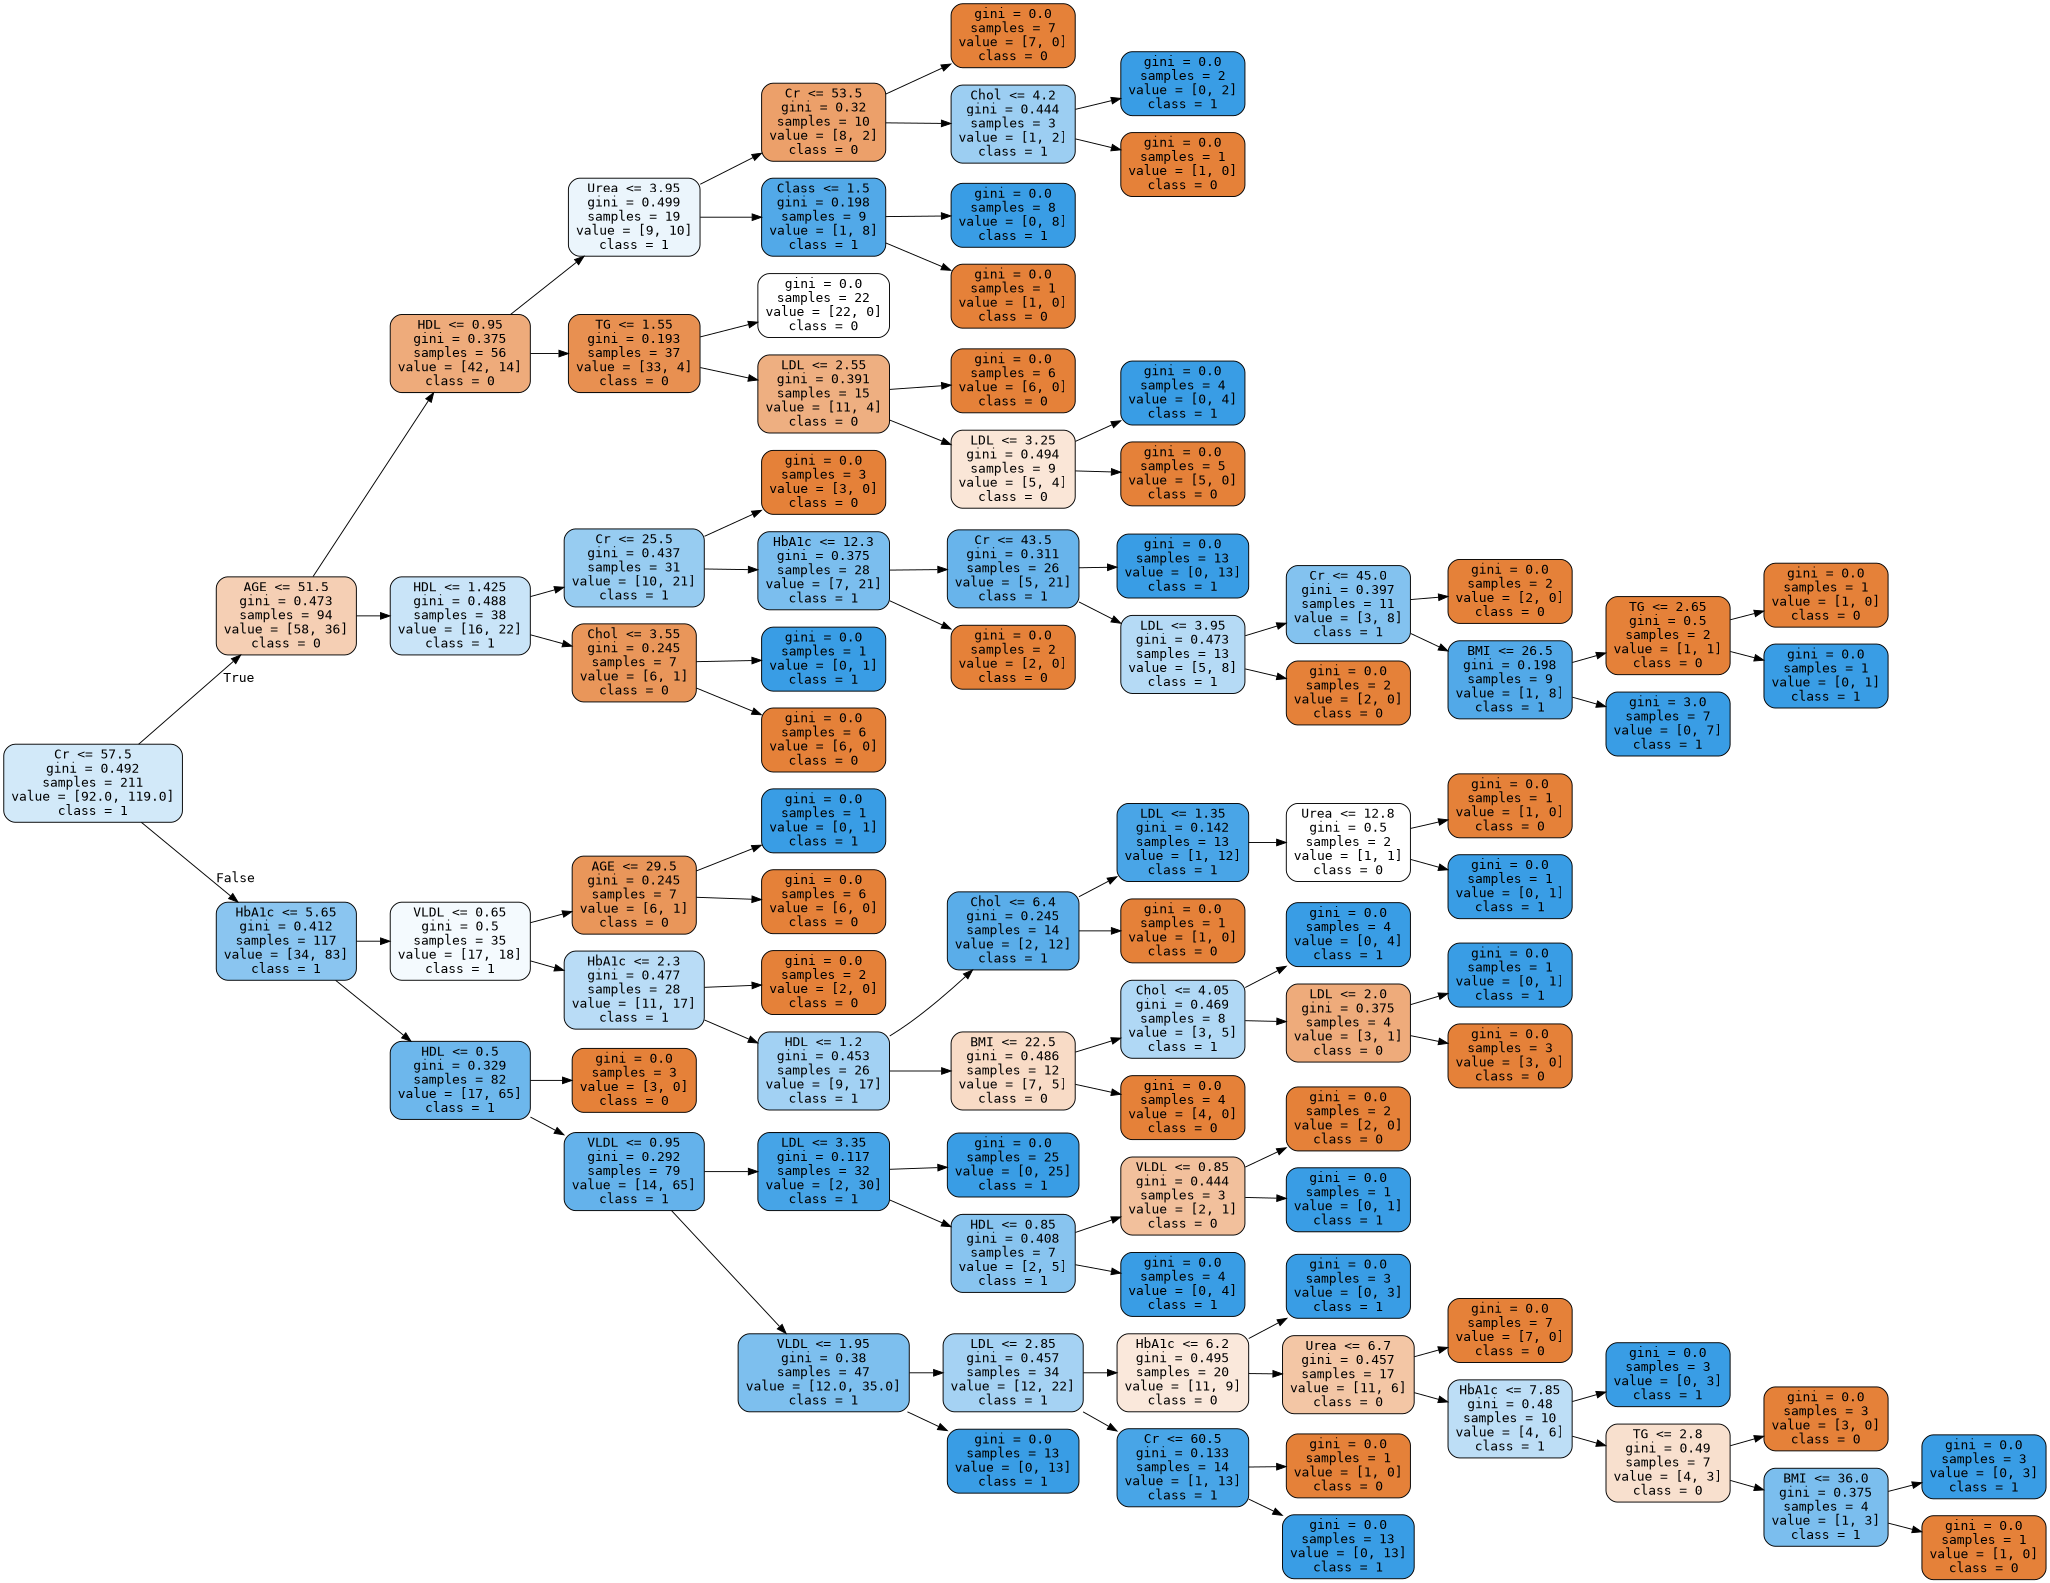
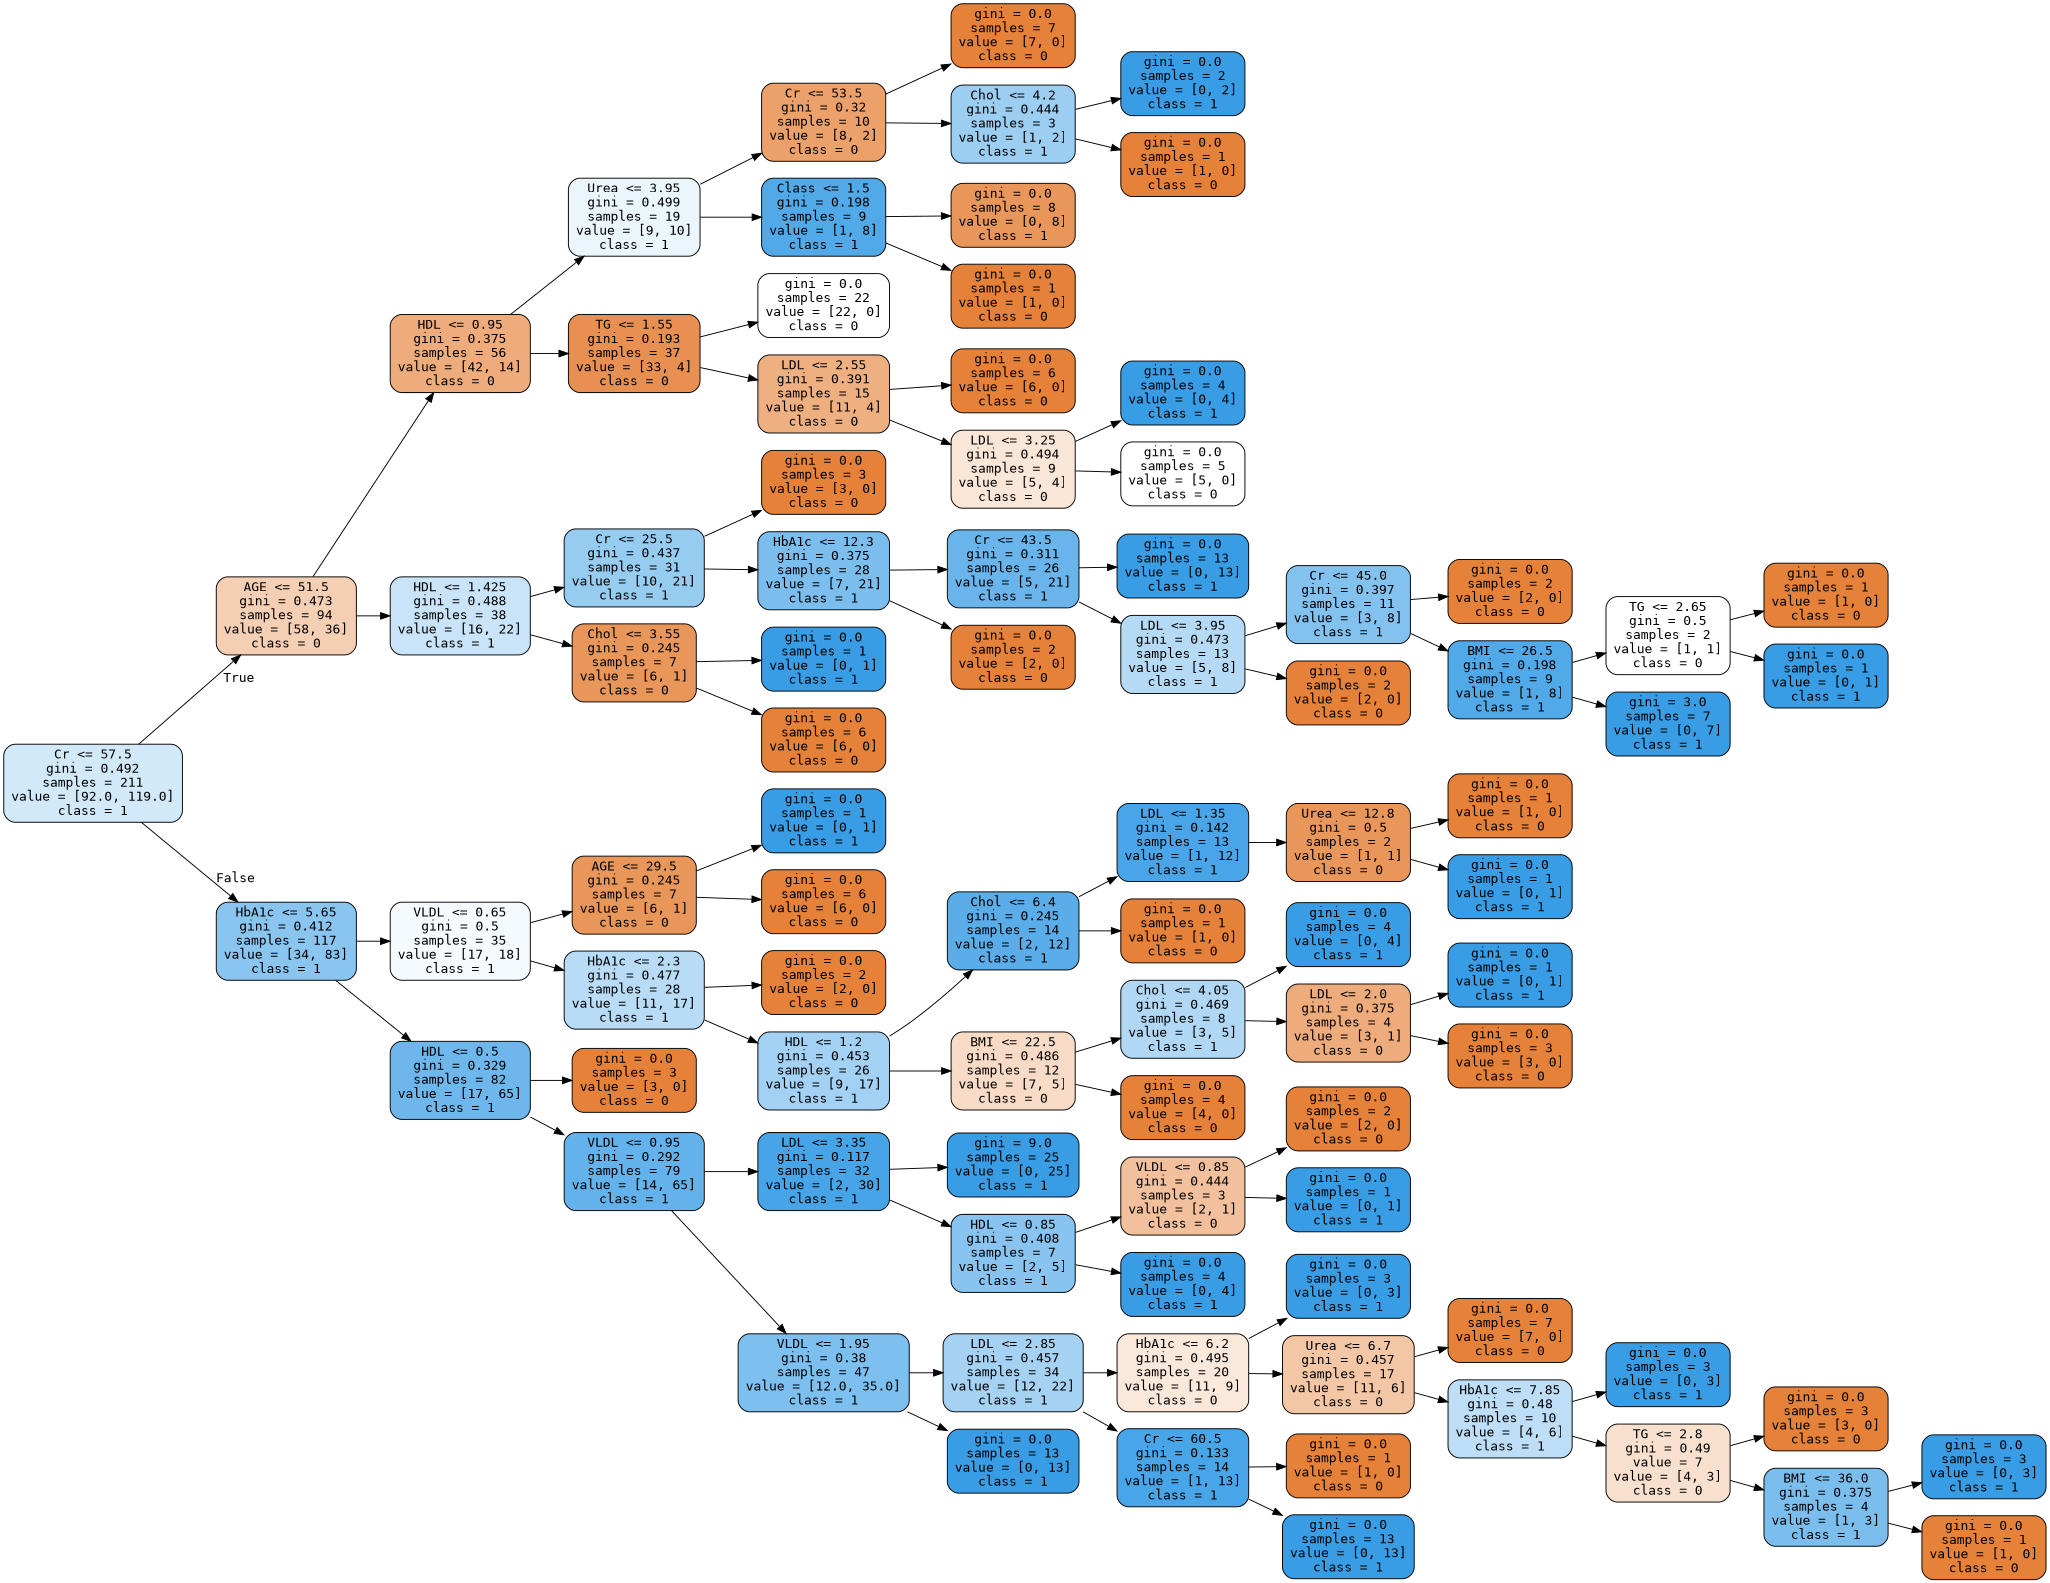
node "gini = 0.0 samples = 8 value = [0, 8] class = 1": fillcolor #399de5 -> #e9965a
node "gini = 0.0 samples = 5 value = [5, 0] class = 0": fillcolor #e58139 -> #ffffff
node "TG <= 2.65 gini = 0.5 samples = 2 value = [1, 1] class = 0": fillcolor #e58139 -> #ffffff
node "Urea <= 12.8 gini = 0.5 samples = 2 value = [1, 1] class = 0": fillcolor #ffffff -> #e9965a
node "gini = 0.0 samples = 25 value = [0, 25] class = 1": label "gini = 0.0 samples = 25 value = [0, 25] class = 1" -> "gini = 9.0 samples = 25 value = [0, 25] class = 1"
node "TG <= 2.8 gini = 0.49 samples = 7 value = [4, 3] class = 0": label "TG <= 2.8 gini = 0.49 samples = 7 value = [4, 3] class = 0" -> "TG <= 2.8 gini = 0.49 value = 7 value = [4, 3] class = 0"
